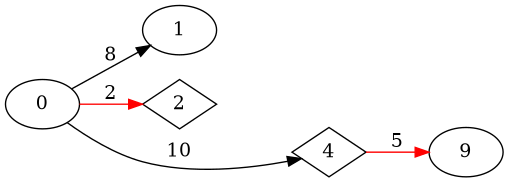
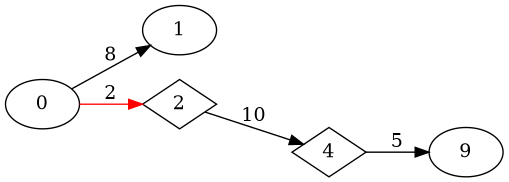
edge "4" -> "9": color red -> black
edge "0" -> "4": now "2" -> "4"
